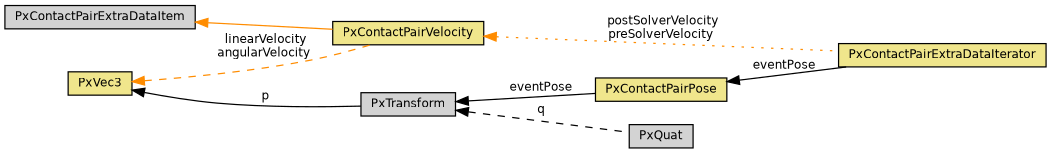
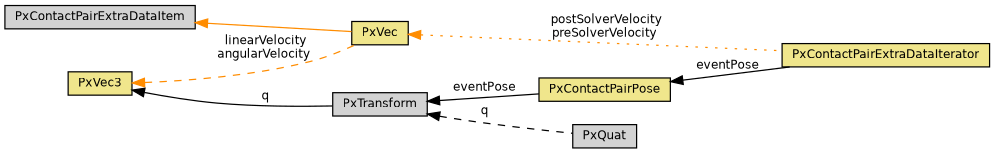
node "PxContactPairVelocity": label "PxContactPairVelocity" -> "PxVec"
edge "PxTransform" -> "PxVec3": label " p" -> " q"
